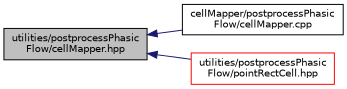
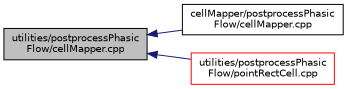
node "utilities/postprocessPhasic Flow/cellMapper.hpp": label "utilities/postprocessPhasic Flow/cellMapper.hpp" -> "utilities/postprocessPhasic Flow/cellMapper.cpp"
node "utilities/postprocessPhasic Flow/pointRectCell.hpp": label "utilities/postprocessPhasic Flow/pointRectCell.hpp" -> "utilities/postprocessPhasic Flow/pointRectCell.cpp"
